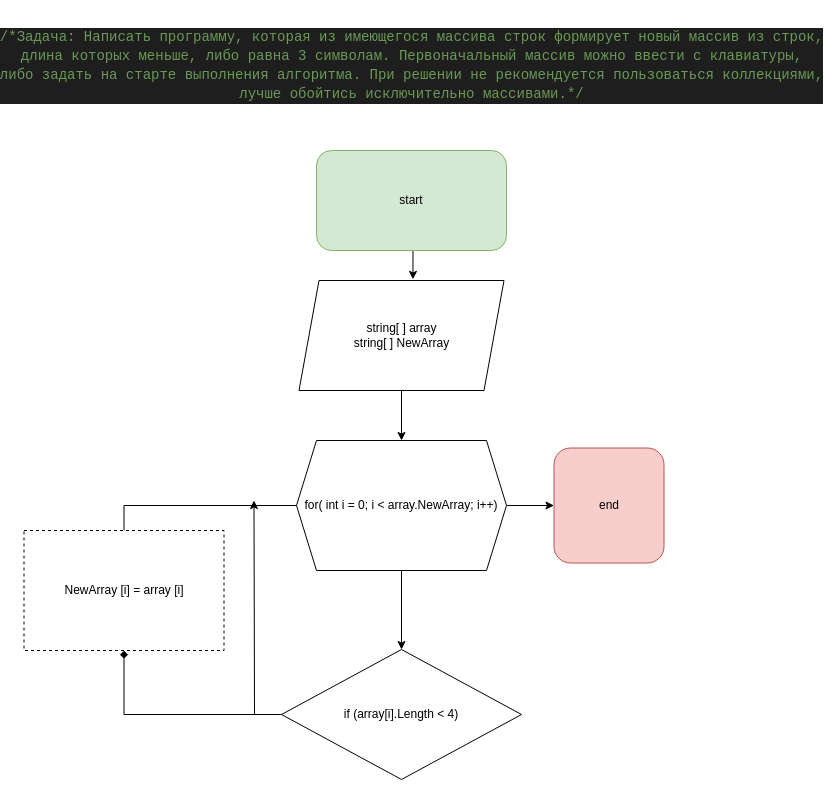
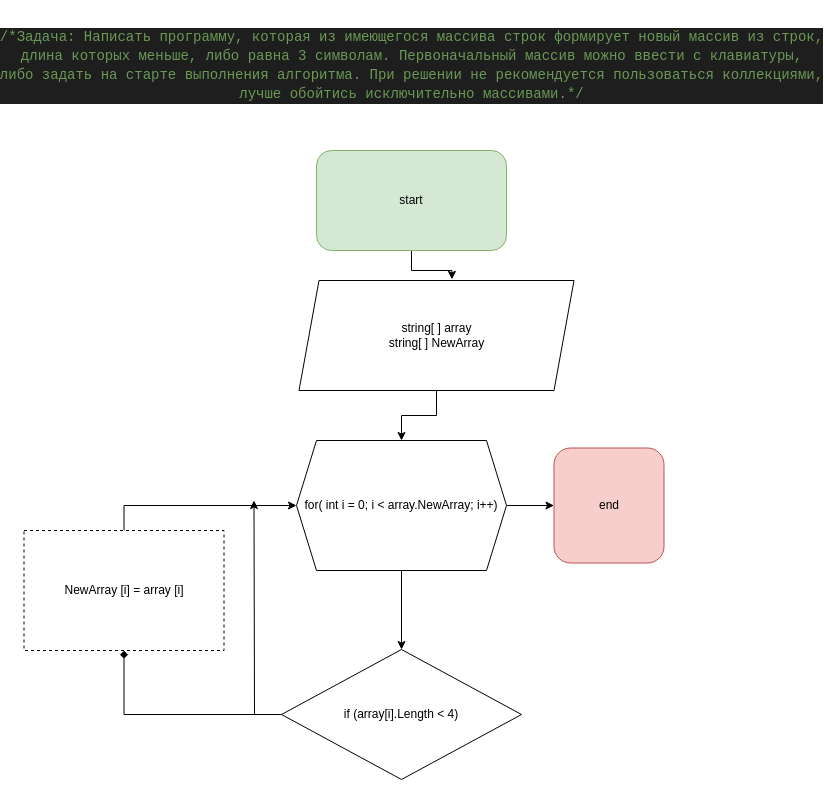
node "string[ ] array string[ ] NewArray": size 205x110 -> 275x110
edge "for( int i = 0; i < array.NewArray; i++)" -- "NewArray [i] = array [i]": arrowhead none -> classic
